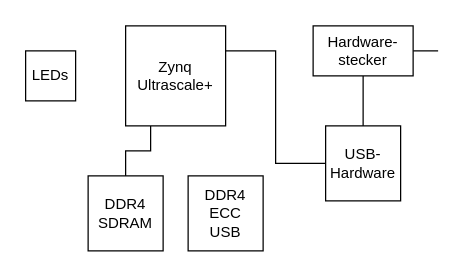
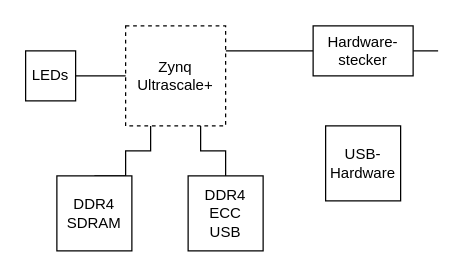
edge "LEDs" -- "Zynq Ultrascale+": added
node "Zynq Ultrascale+": style solid -> dashed
edge "Hardware- stecker" -- "USB- Hardware": removed
edge "Zynq Ultrascale+" -- "USB- Hardware": now "Zynq Ultrascale+" -- "Hardware- stecker"
edge "Zynq Ultrascale+" -- "DDR4 ECC USB": added
node "DDR4 SDRAM": moved (126, 213) -> (94, 213)
